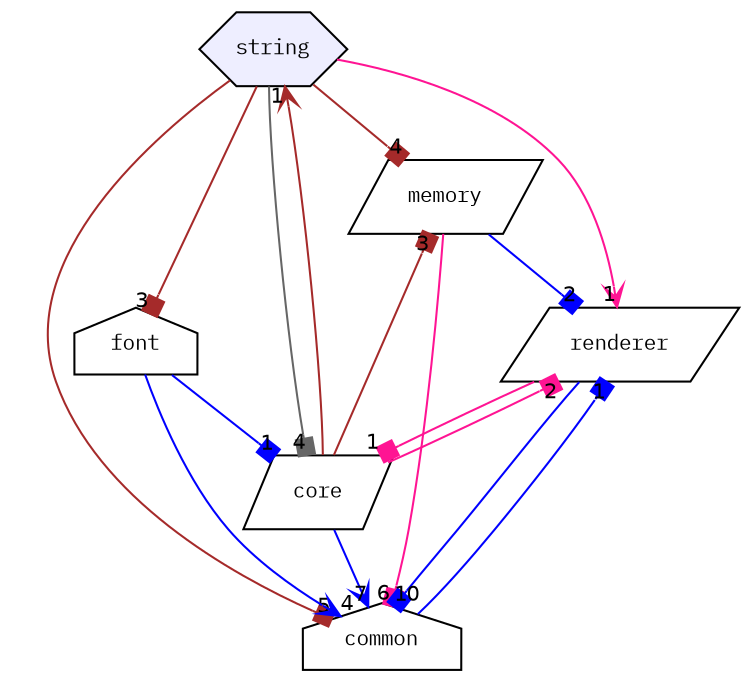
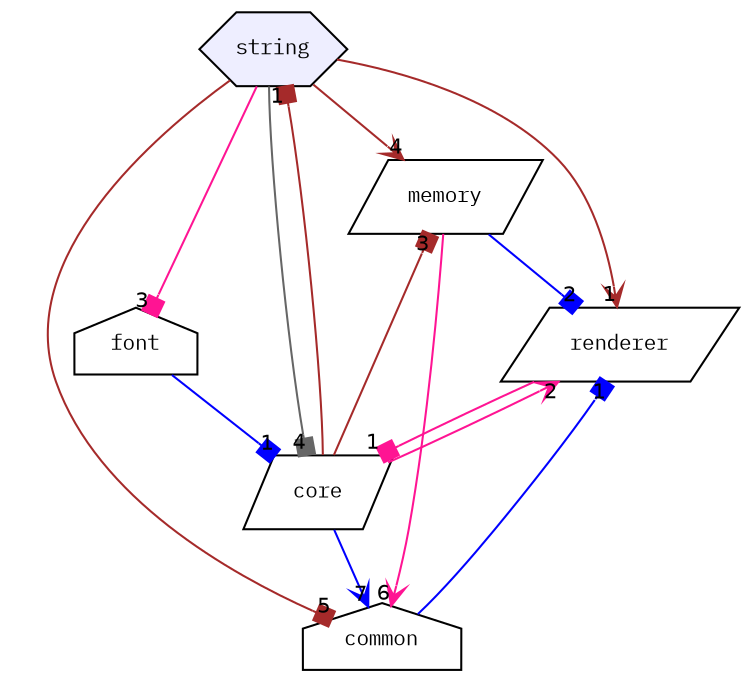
edge "string" -> "memory": arrowhead box -> vee
edge "string" -> "renderer": color deeppink -> brown
edge "string" -> "font": color brown -> deeppink
edge "core" -> "string": arrowhead vee -> box
edge "memory" -> "common": arrowhead box -> vee
edge "core" -> "renderer": arrowhead box -> vee
edge "renderer" -> "common": removed
edge "font" -> "common": removed
